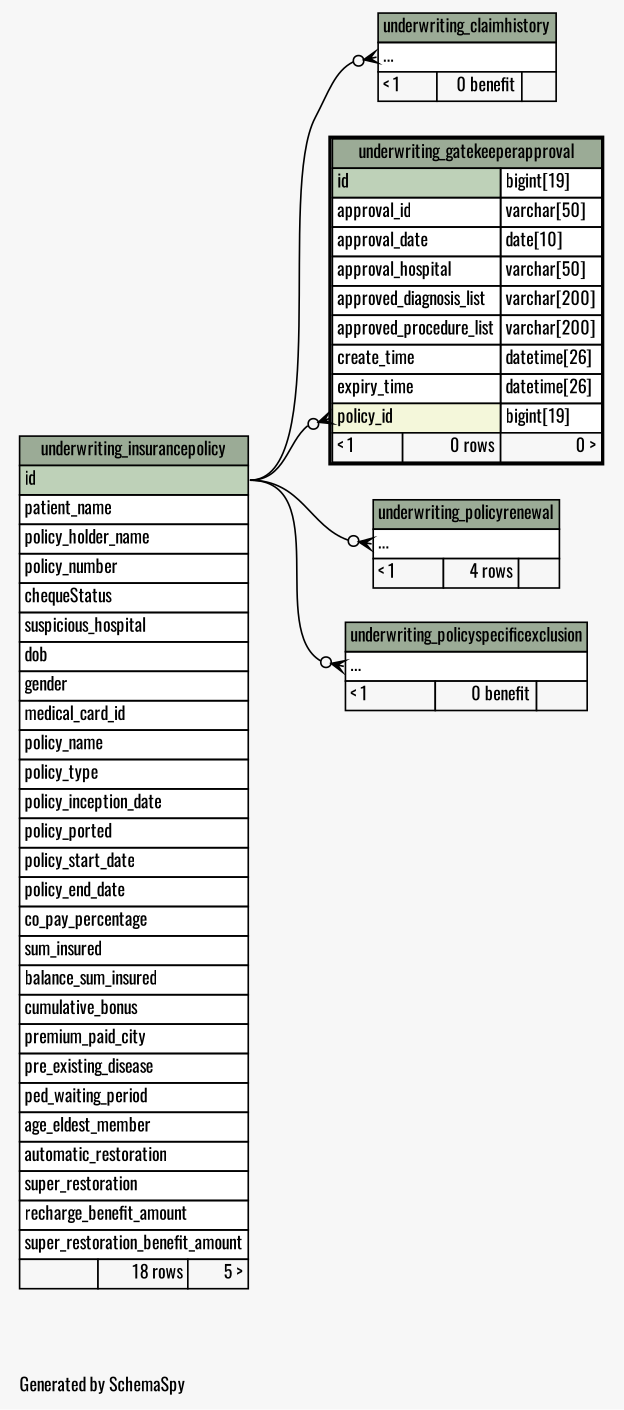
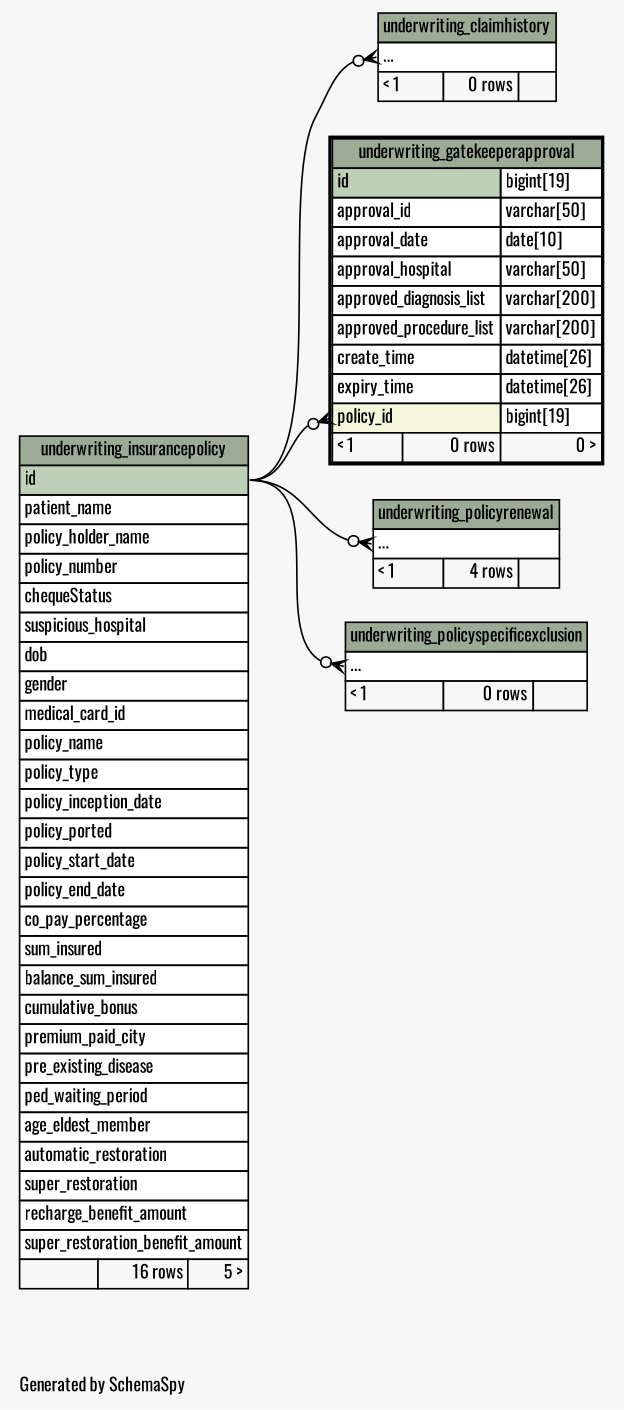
node "underwriting_claimhistory": text "0 benefit" -> "0 rows"
node "underwriting_policyspecificexclusion": text "0 benefit" -> "0 rows"
node "underwriting_insurancepolicy": text "18 rows" -> "16 rows"
